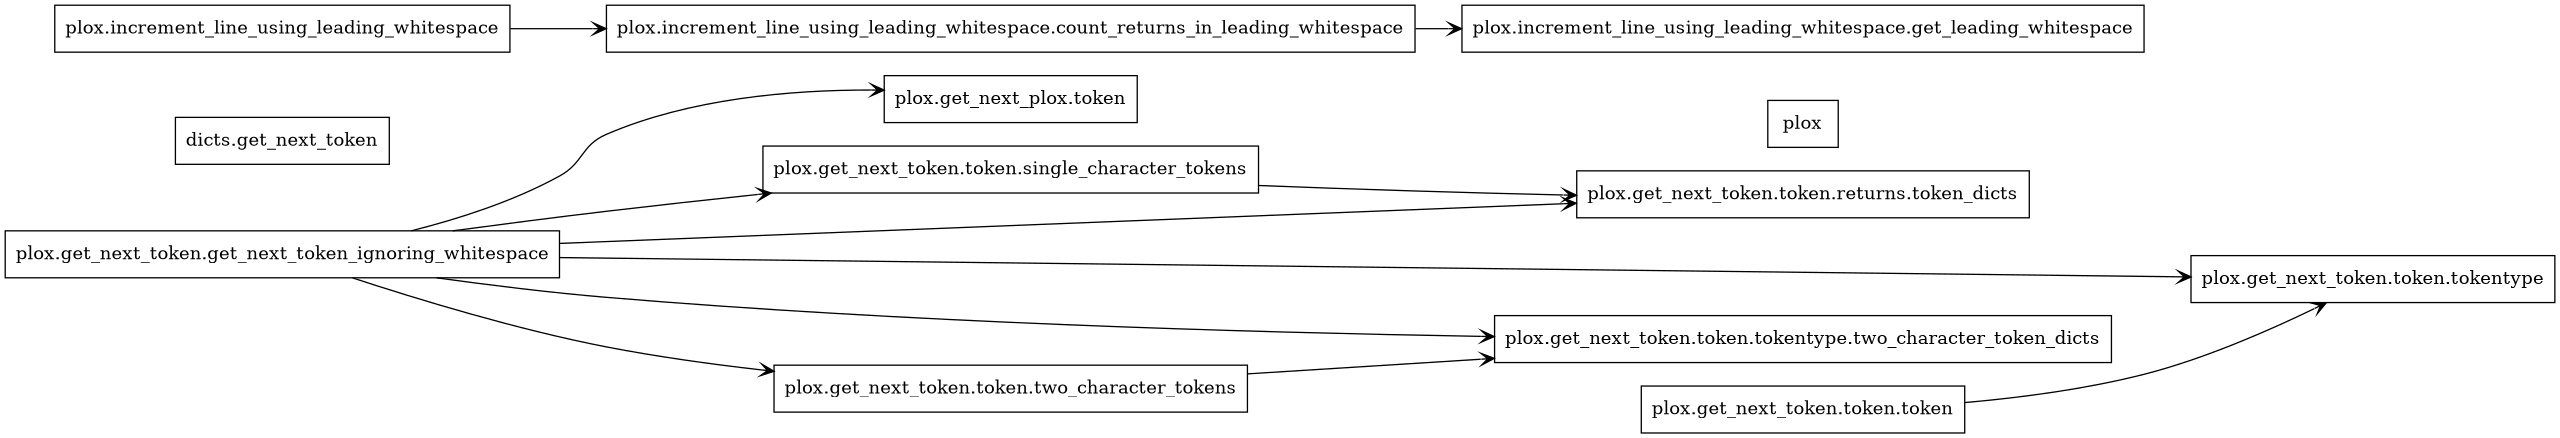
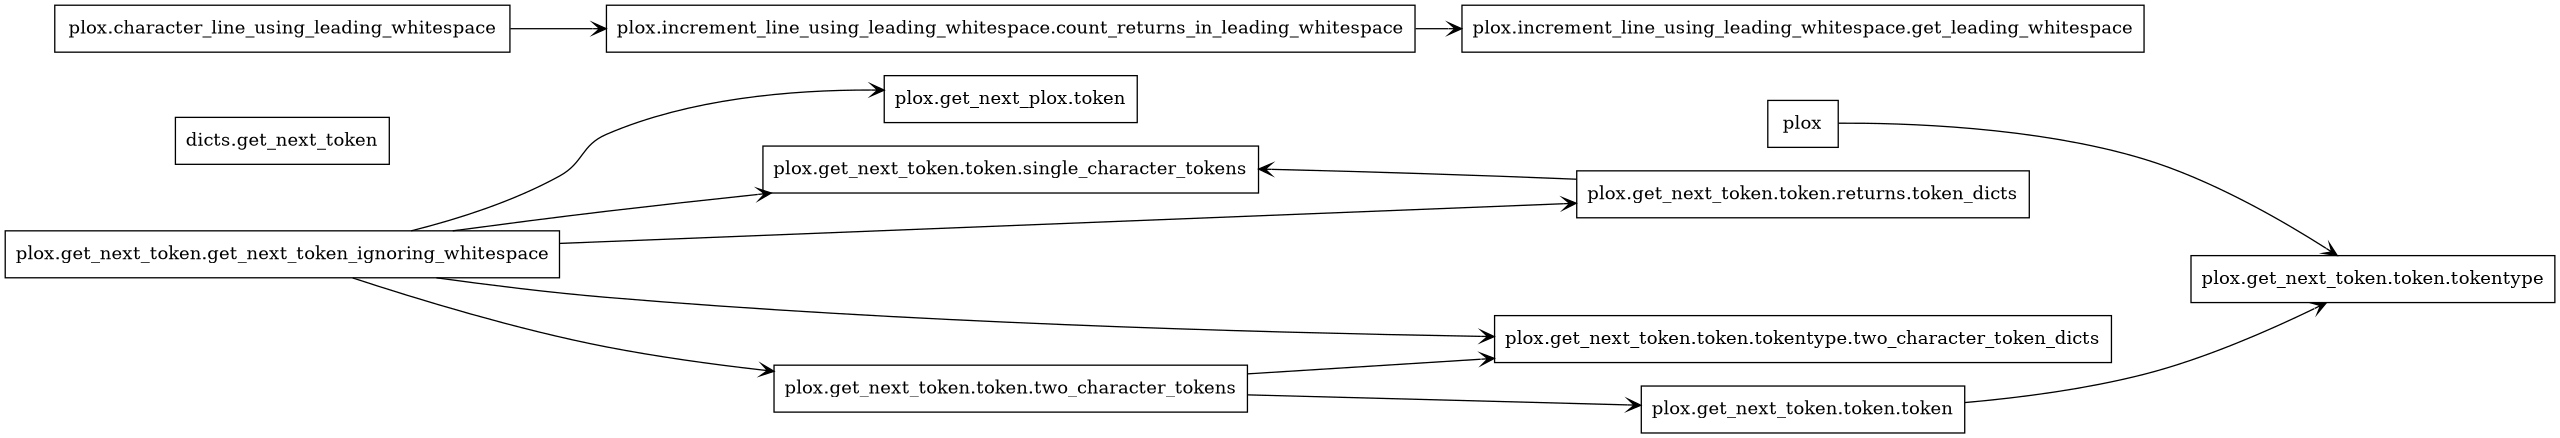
node "plox.increment_line_using_leading_whitespace": label "plox.increment_line_using_leading_whitespace" -> "plox.character_line_using_leading_whitespace"
edge "plox.get_next_token.token.single_character_tokens" -> "plox.get_next_token.token.returns.token_dicts": reversed
edge "plox.get_next_token.get_next_token_ignoring_whitespace" -> "plox.get_next_token.token.tokentype": now "plox" -> "plox.get_next_token.token.tokentype"
edge "plox.get_next_token.token.two_character_tokens" -> "plox.get_next_token.token.token": added
